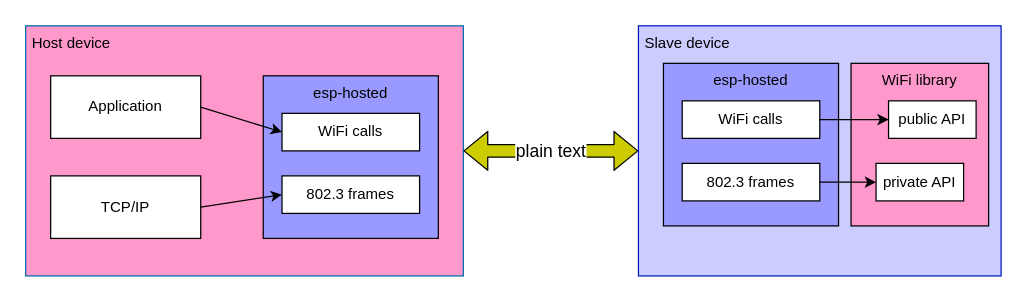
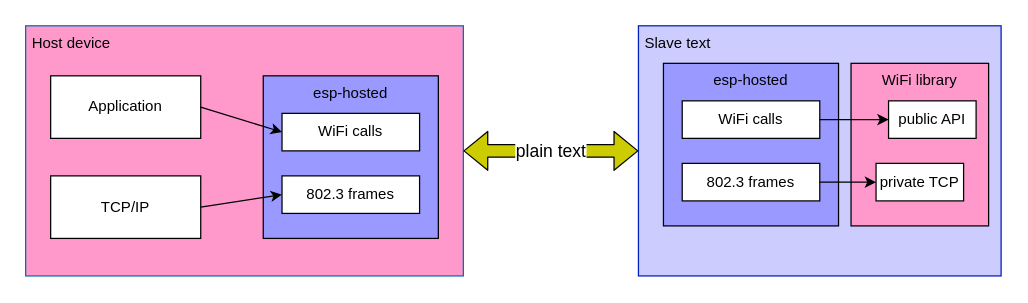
node "Slave device": label "Slave device" -> "Slave text"
node "private API": label "private API" -> "private TCP"
